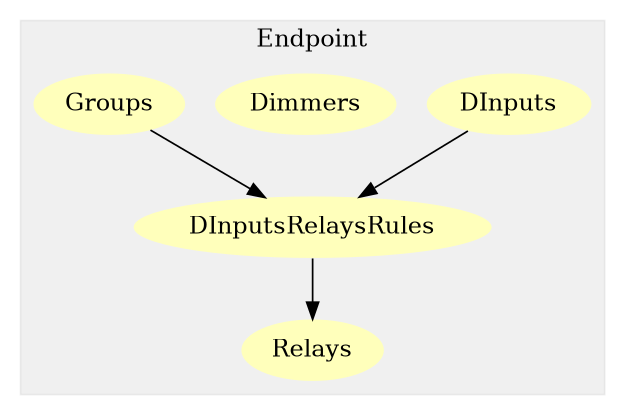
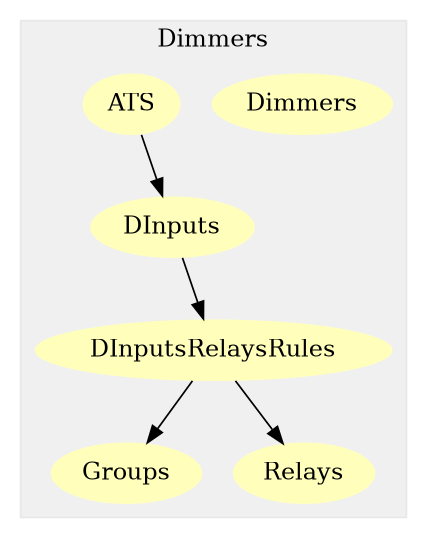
cluster "Endpoint": label "Endpoint" -> "Dimmers"
node "ATS": added
edge "Groups" -> "DInputsRelaysRules": reversed
